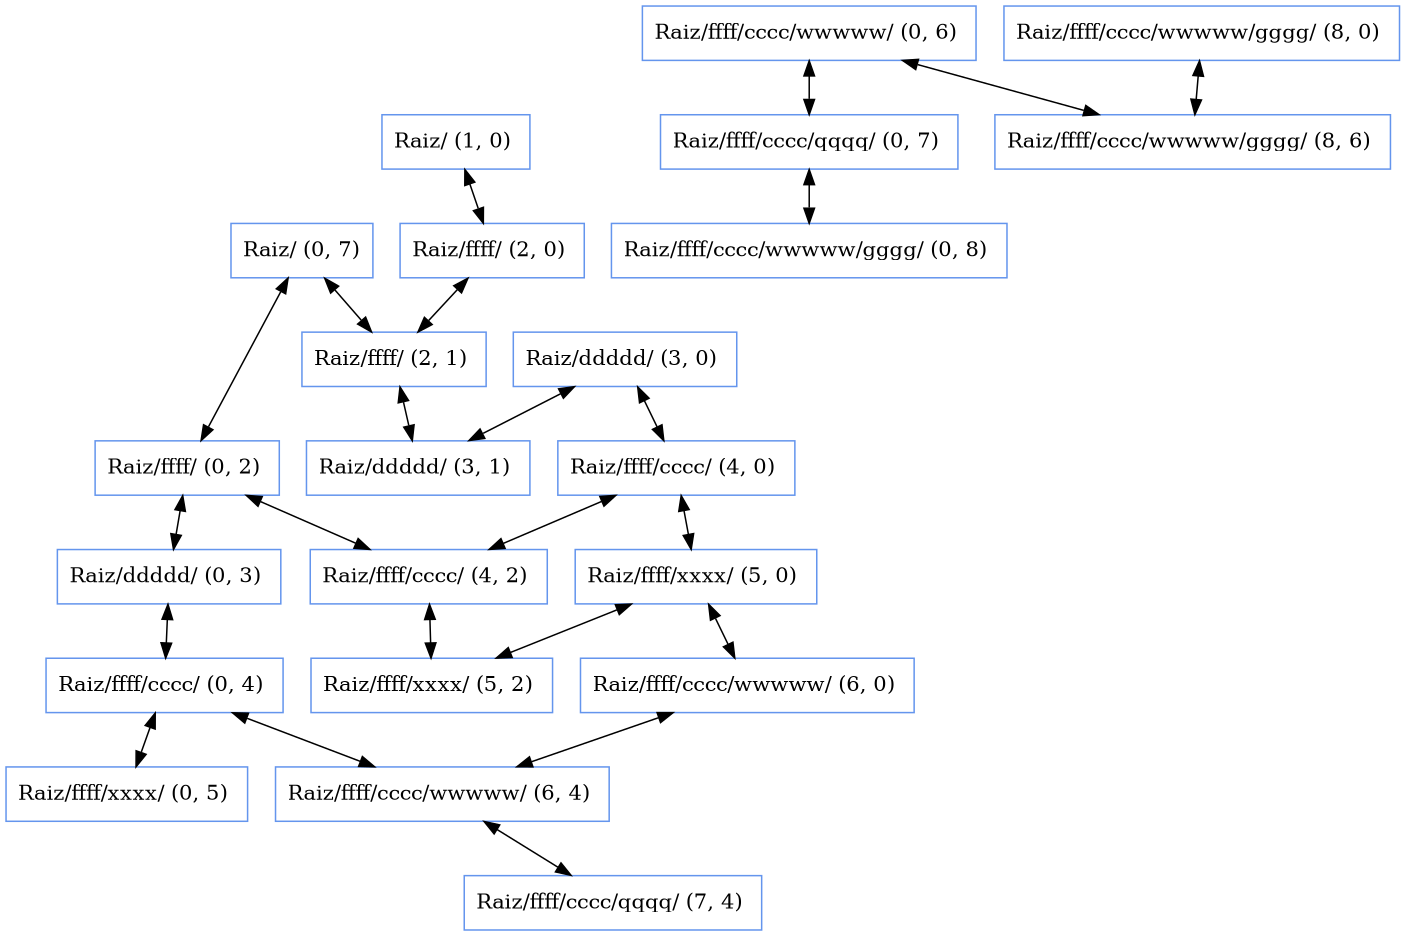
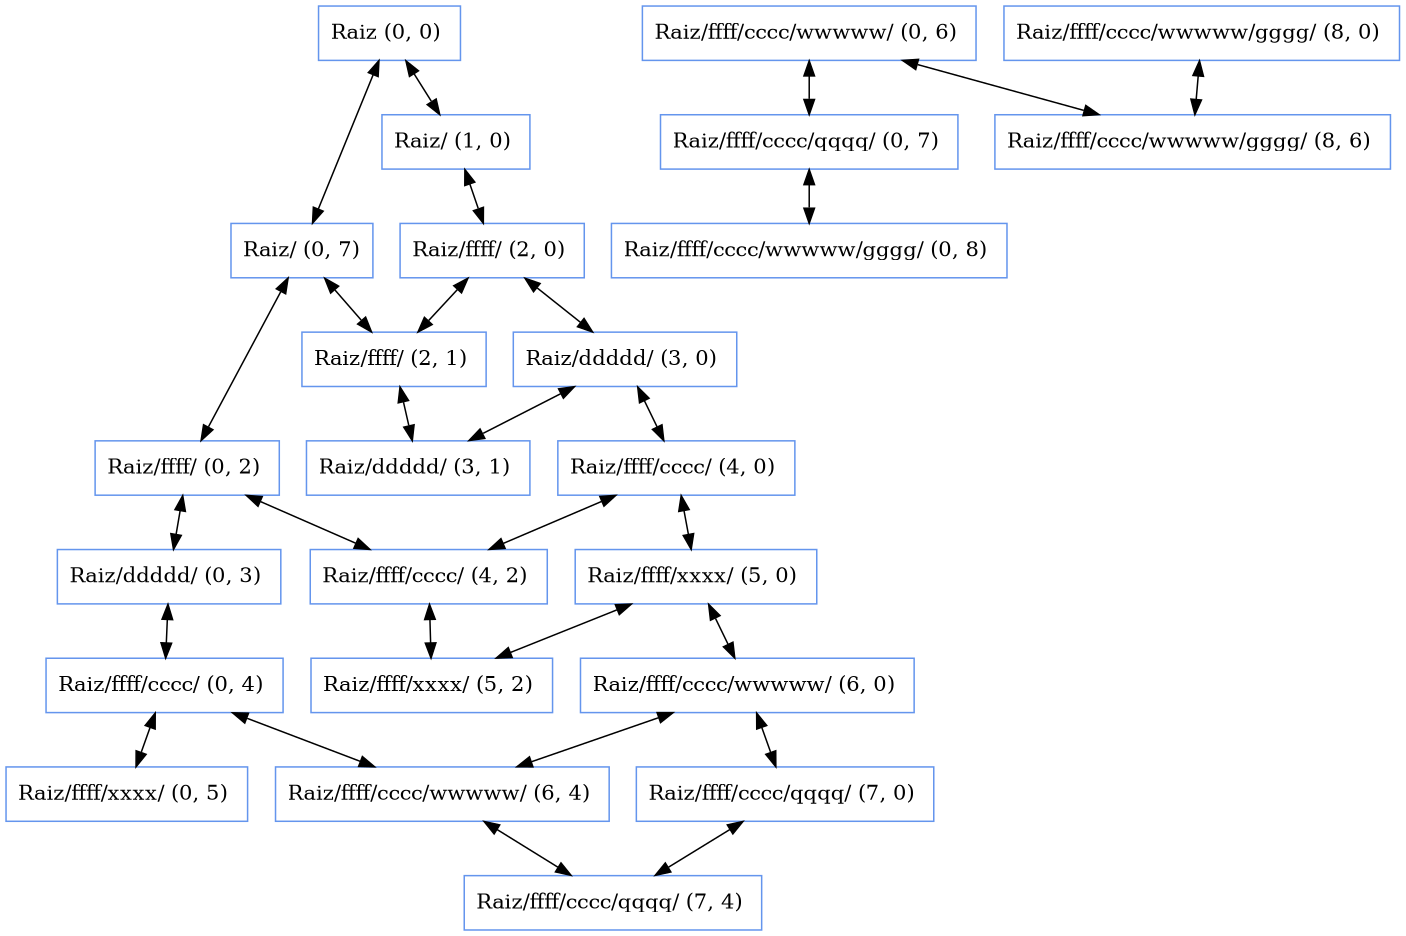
node "Raiz (0, 0)": added
edge "Raiz/ffff/ (2, 0)" -- "Raiz/ddddd/ (3, 0)": added
node "Raiz/ffff/cccc/qqqq/ (7, 0)": added
